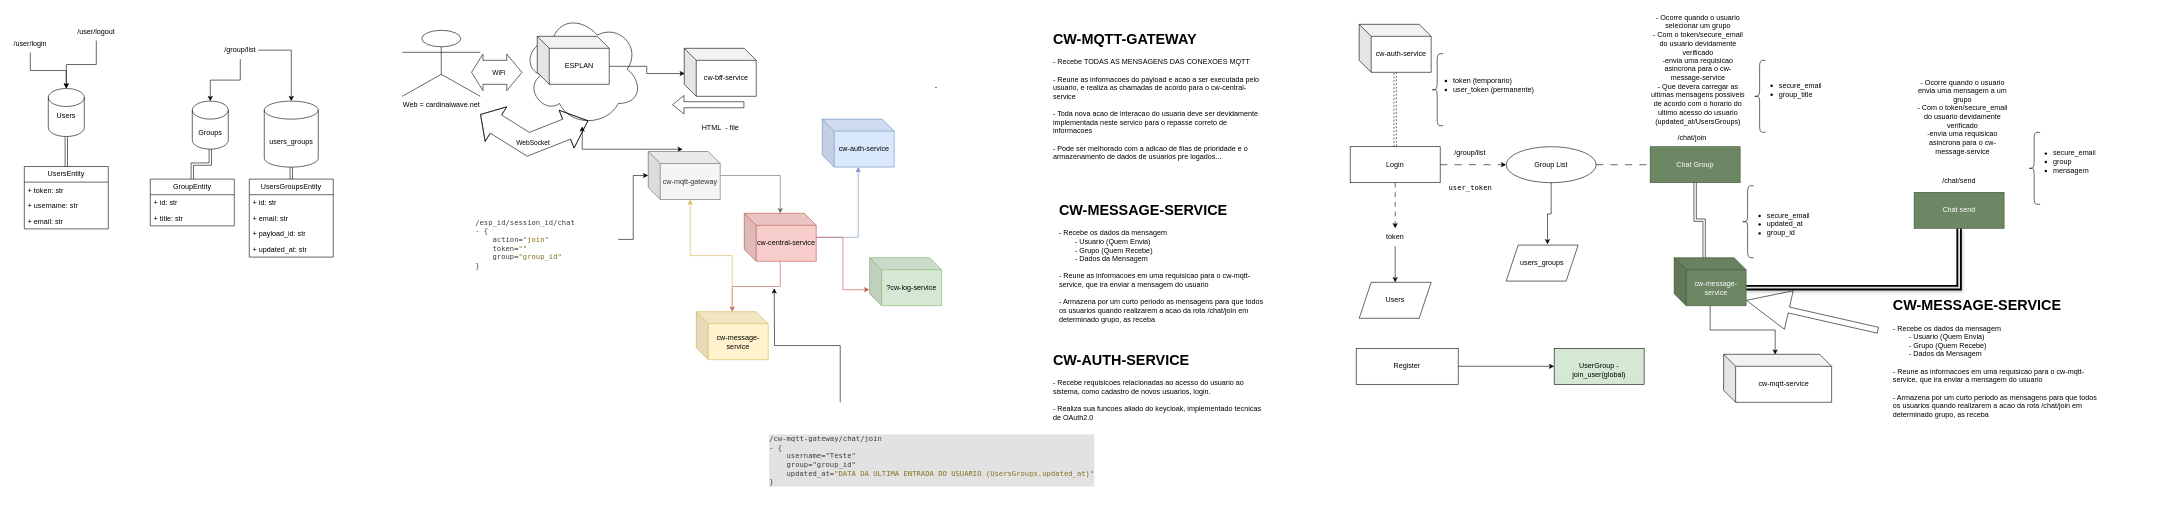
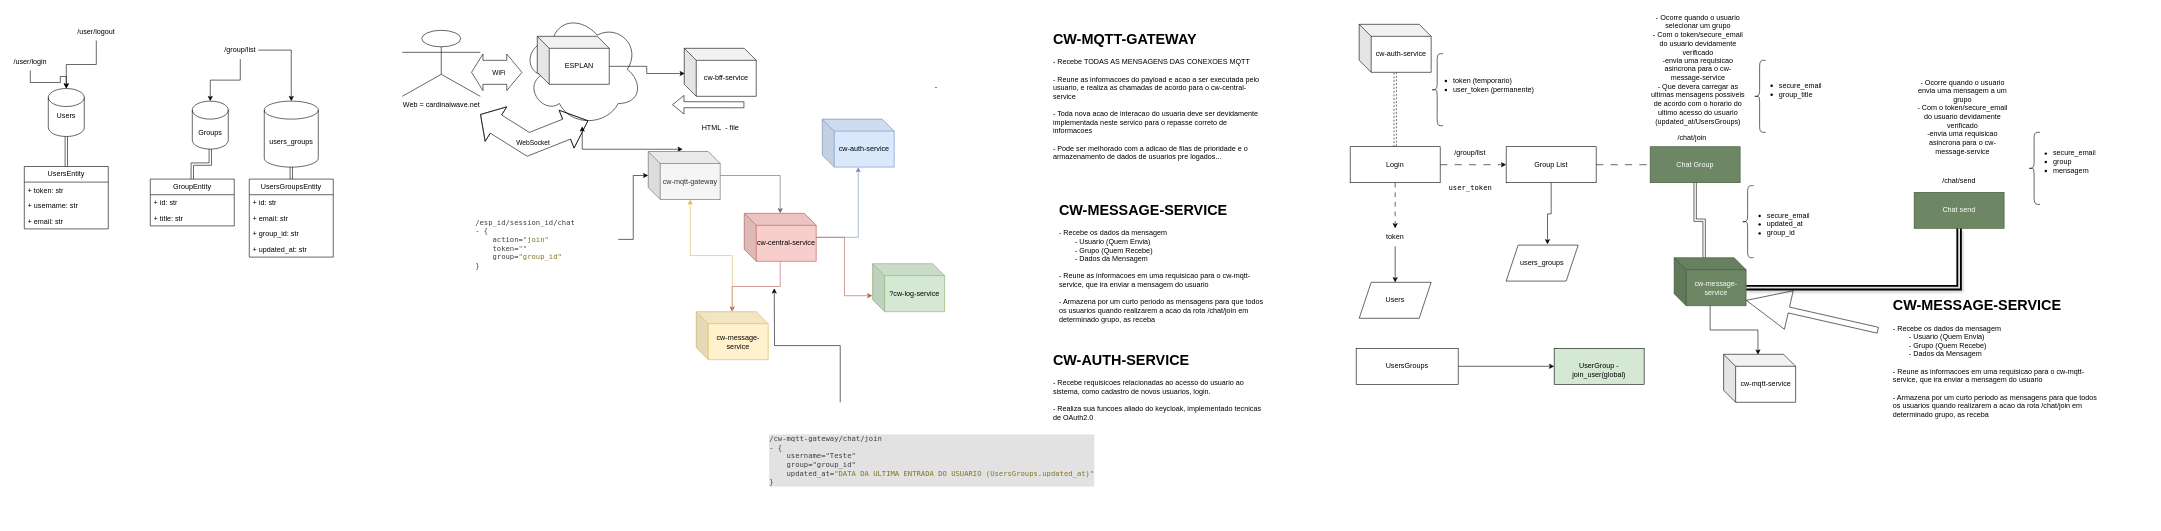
node "/user/login": moved (30, 44) -> (30, 62)
node "Group List": shape ellipse -> rectangle
node "+ payload_id: str": label "+ payload_id: str" -> "+ group_id: str"
node "?cw-log-service": moved (906, 282) -> (909, 288)
node "Register": label "Register" -> "UsersGroups"
node "cw-mqtt-service": size 108x48 -> 72x48
